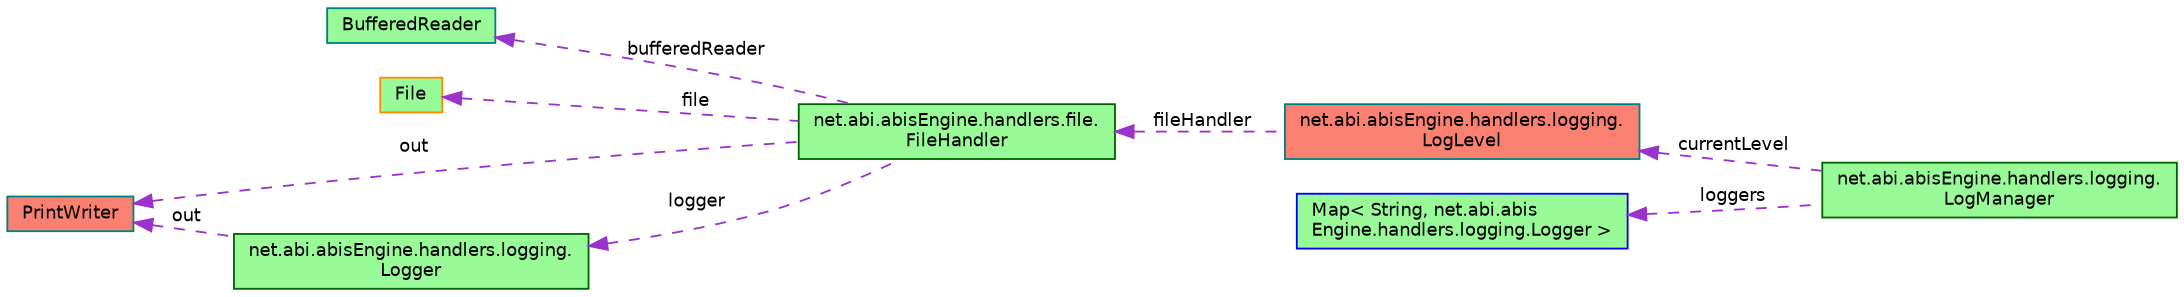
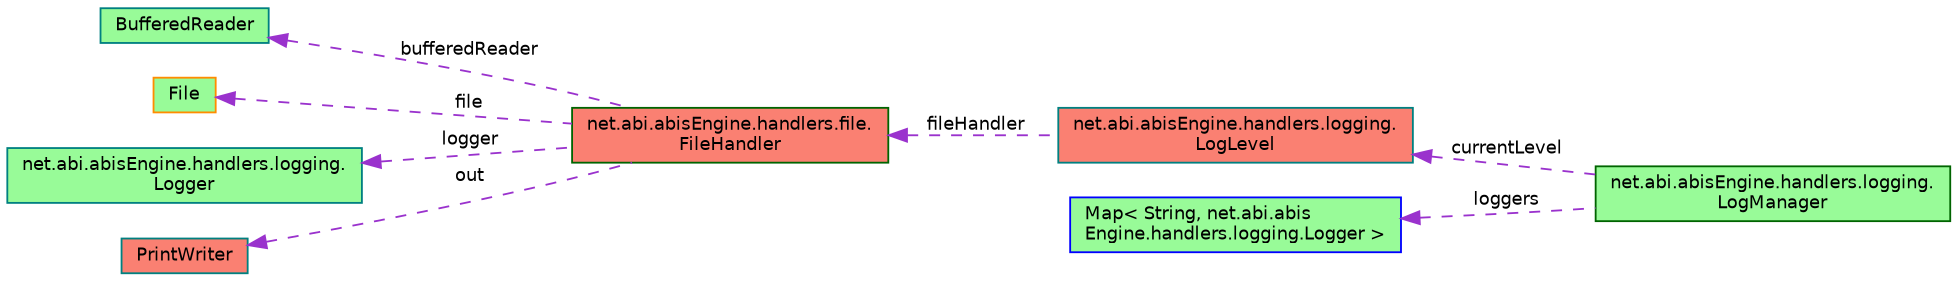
node "net.abi.abisEngine.handlers.file. FileHandler": fillcolor palegreen -> salmon
edge "net.abi.abisEngine.handlers.logging. Logger" -> "PrintWriter": removed, label "out"
node "net.abi.abisEngine.handlers.logging. Logger": color darkgreen -> teal
